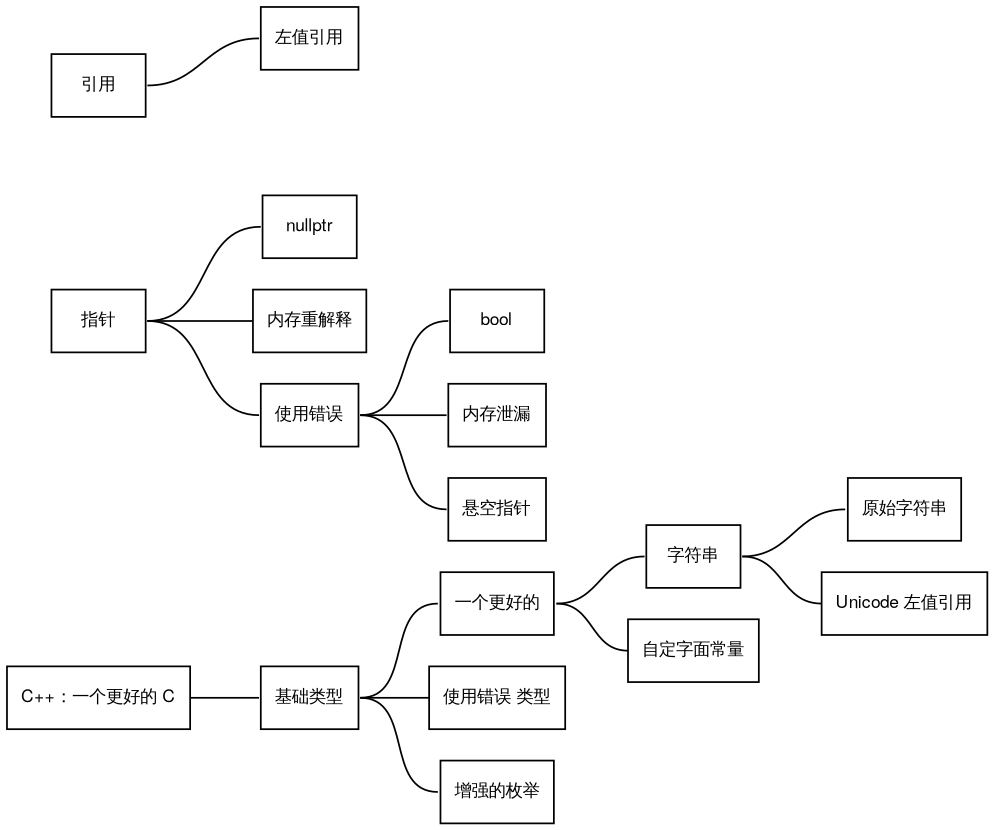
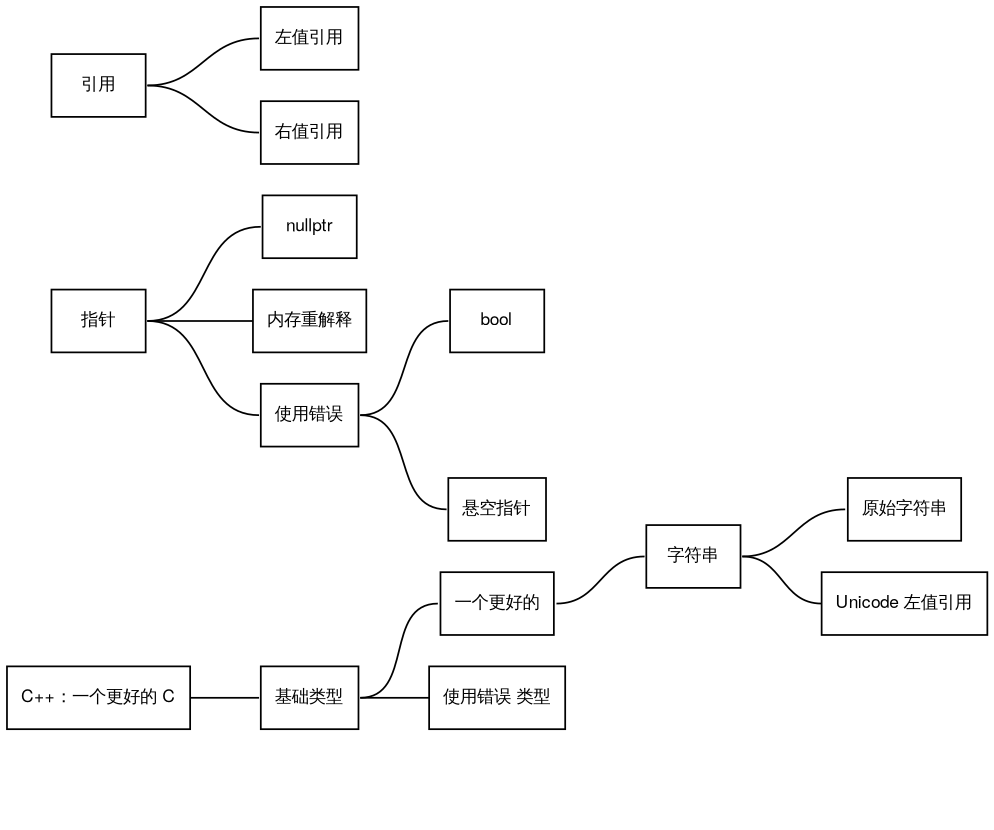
node "右值引用": added
node "内存泄漏": removed
node "自定字面常量": removed
node "增强的枚举": removed
